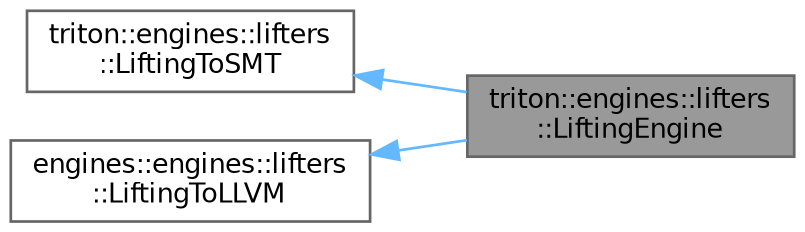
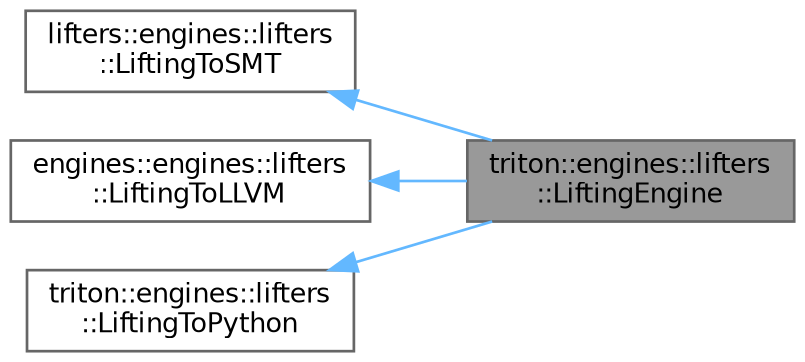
node "triton::engines::lifters ::LiftingToSMT": label "triton::engines::lifters ::LiftingToSMT" -> "lifters::engines::lifters ::LiftingToSMT"
node "triton::engines::lifters ::LiftingToPython": added
